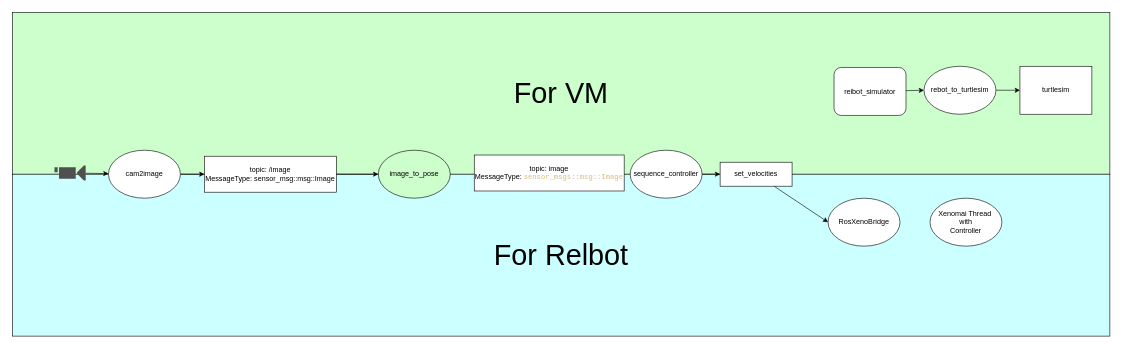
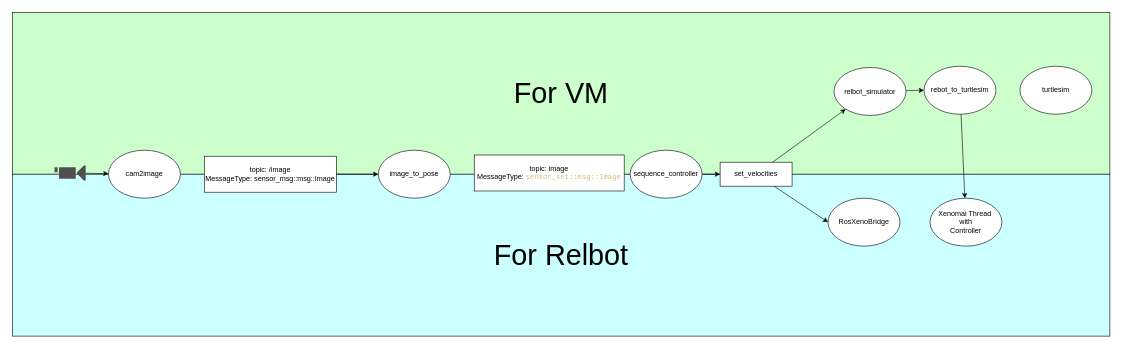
edge "rebot_to_turtlesim" -> "turtlesim": now "rebot_to_turtlesim" -> "Xenomai Thread with Controller"
node "turtlesim": shape rectangle -> ellipse
node "relbot_simulator": shape rounded rectangle -> ellipse
edge "set_velocities" -> "relbot_simulator": added
node "topic: image MessageType: sensor_msgs::msg::Image": label "topic: image MessageType: sensor_msgs::msg::Image" -> "topic: image MessageType: sensor_set::msg::Image"
edge "cam2image" -> "topic: /image MessageType: sensor_msg::msg::Image": removed
node "image_to_pose": fillcolor #ccffcc -> #ffffff
